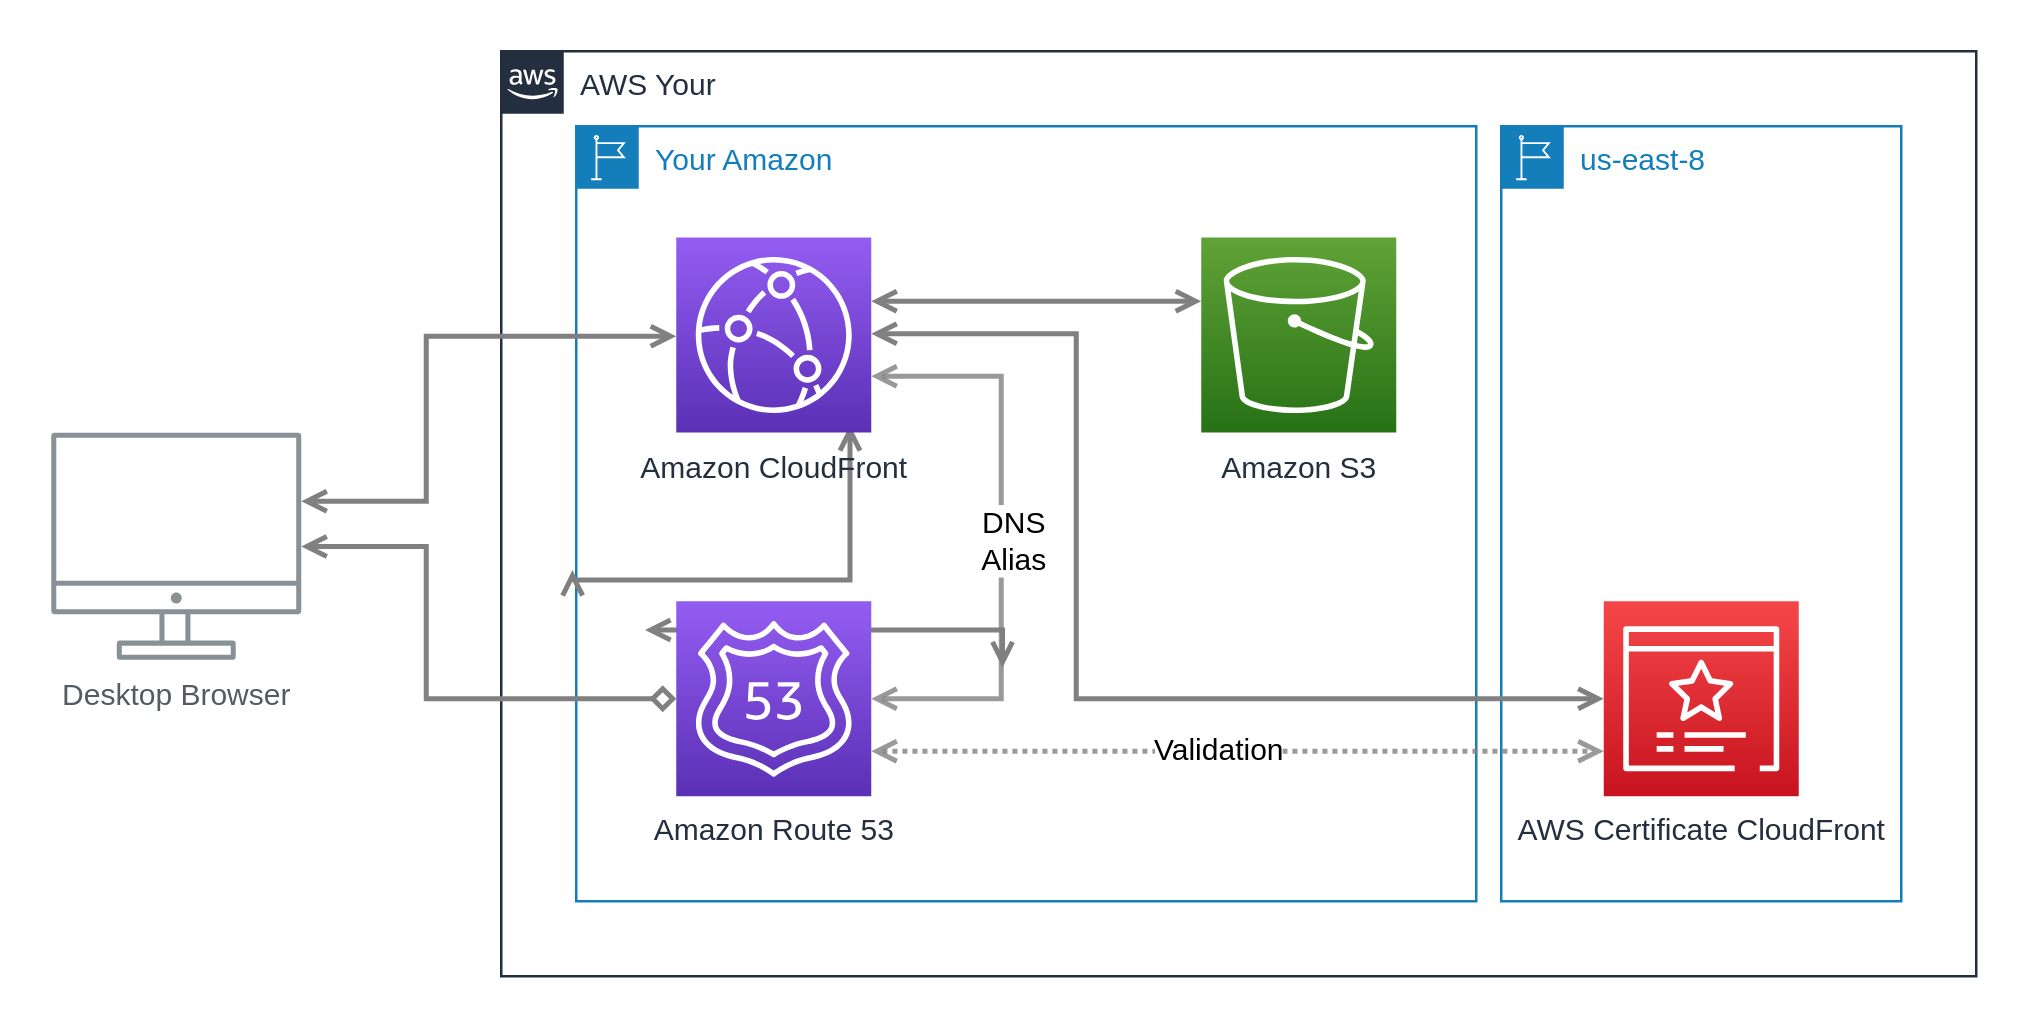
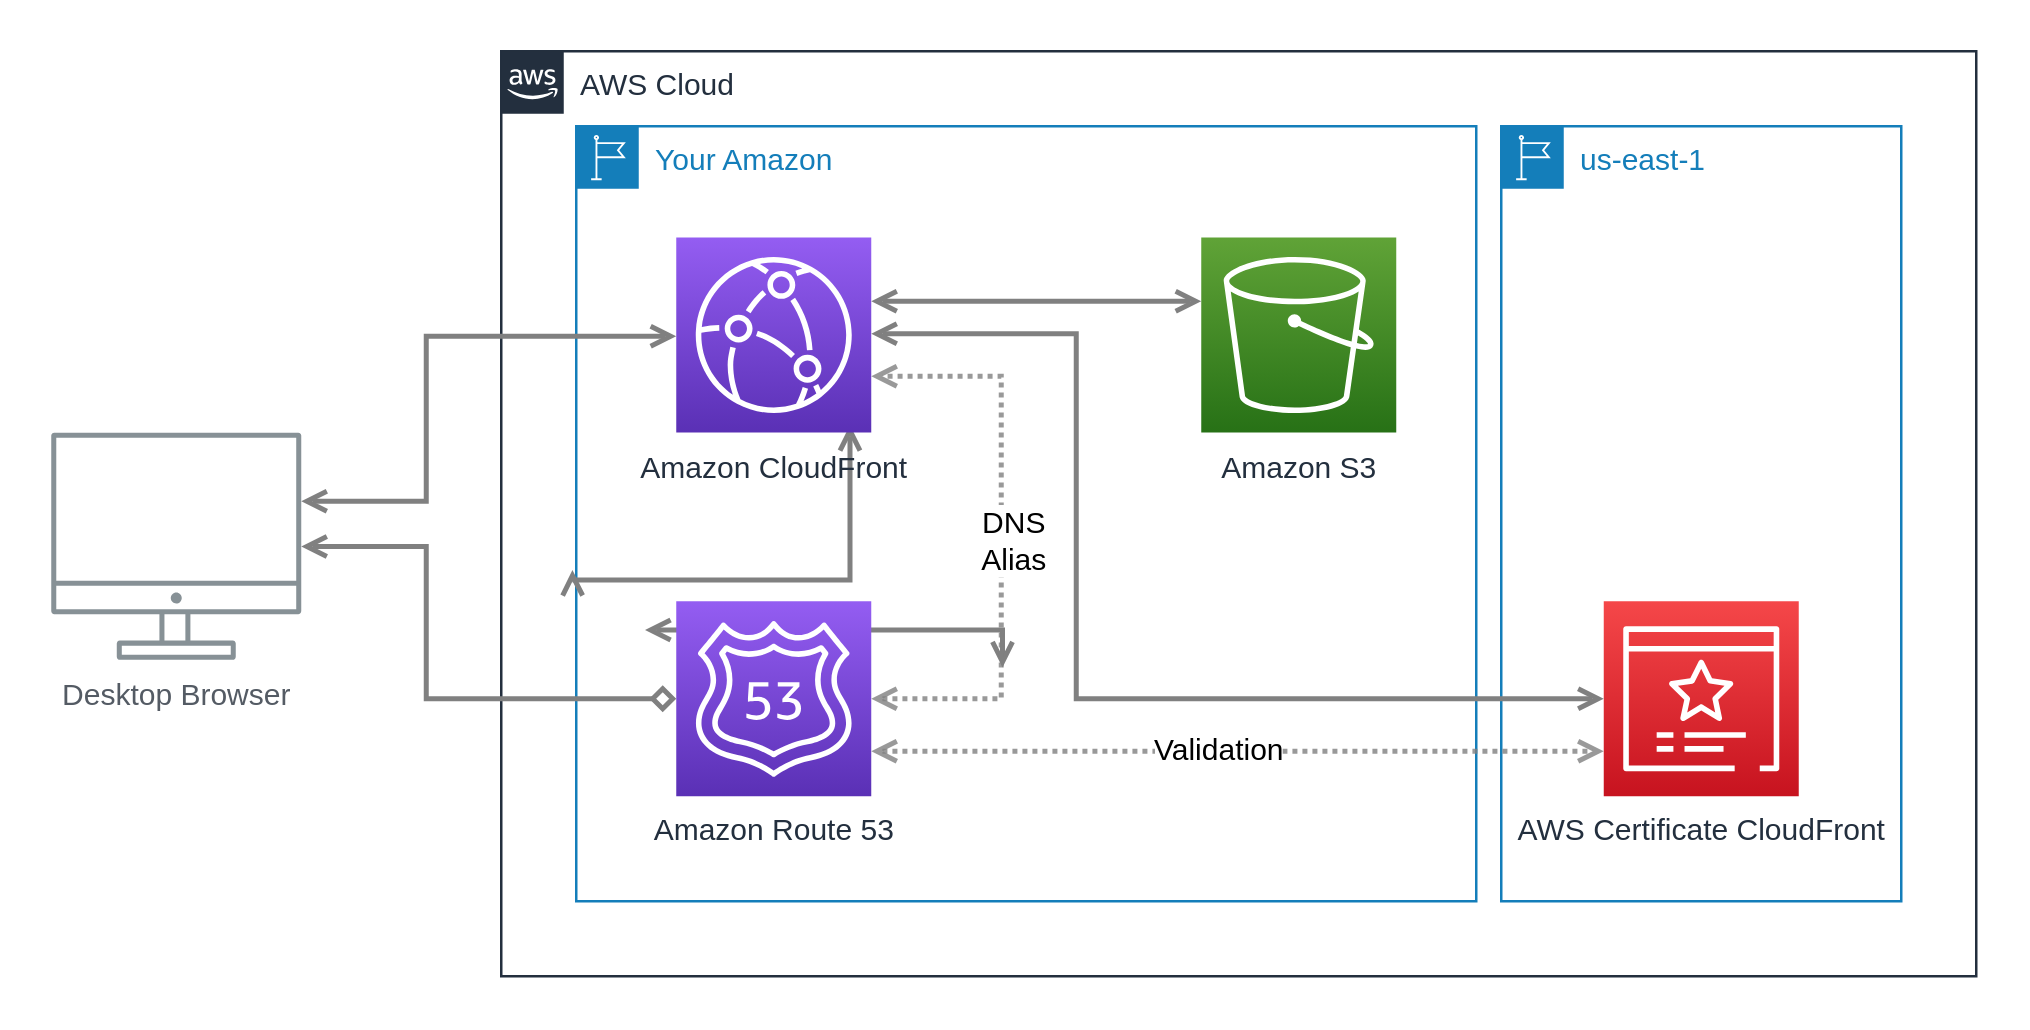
node "AWS Your": label "AWS Your" -> "AWS Cloud"
node "us-east-8": label "us-east-8" -> "us-east-1"
edge "Amazon CloudFront" -- "Amazon Route 53": style solid -> dashed
